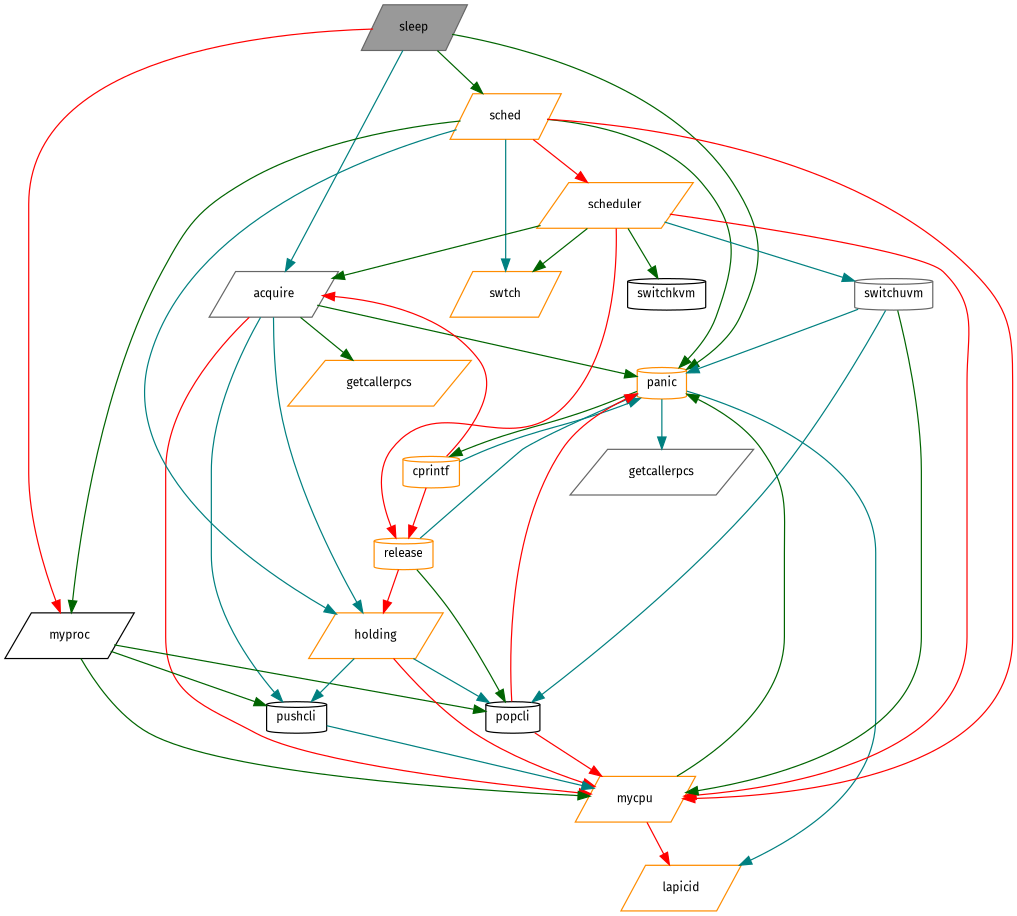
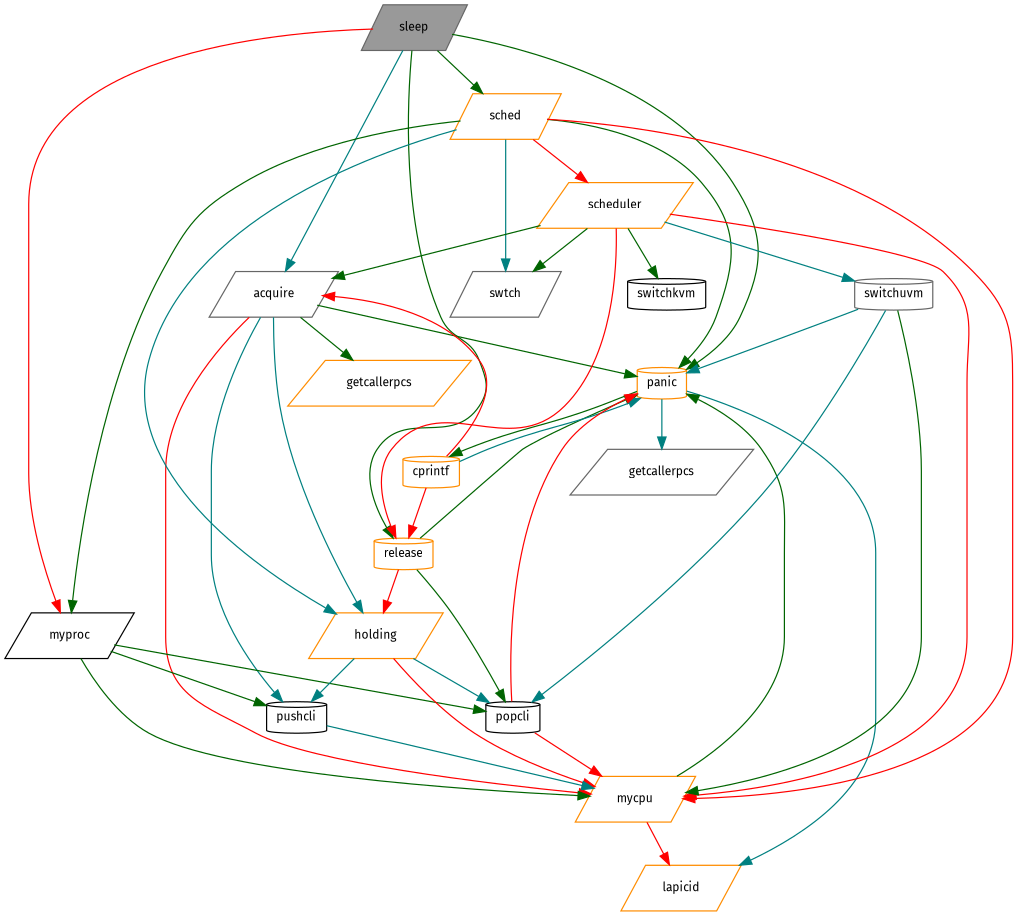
node "swtch": color darkorange -> gray40
edge "sleep" -> "release": added
edge "release" -> "panic": color teal -> darkgreen
